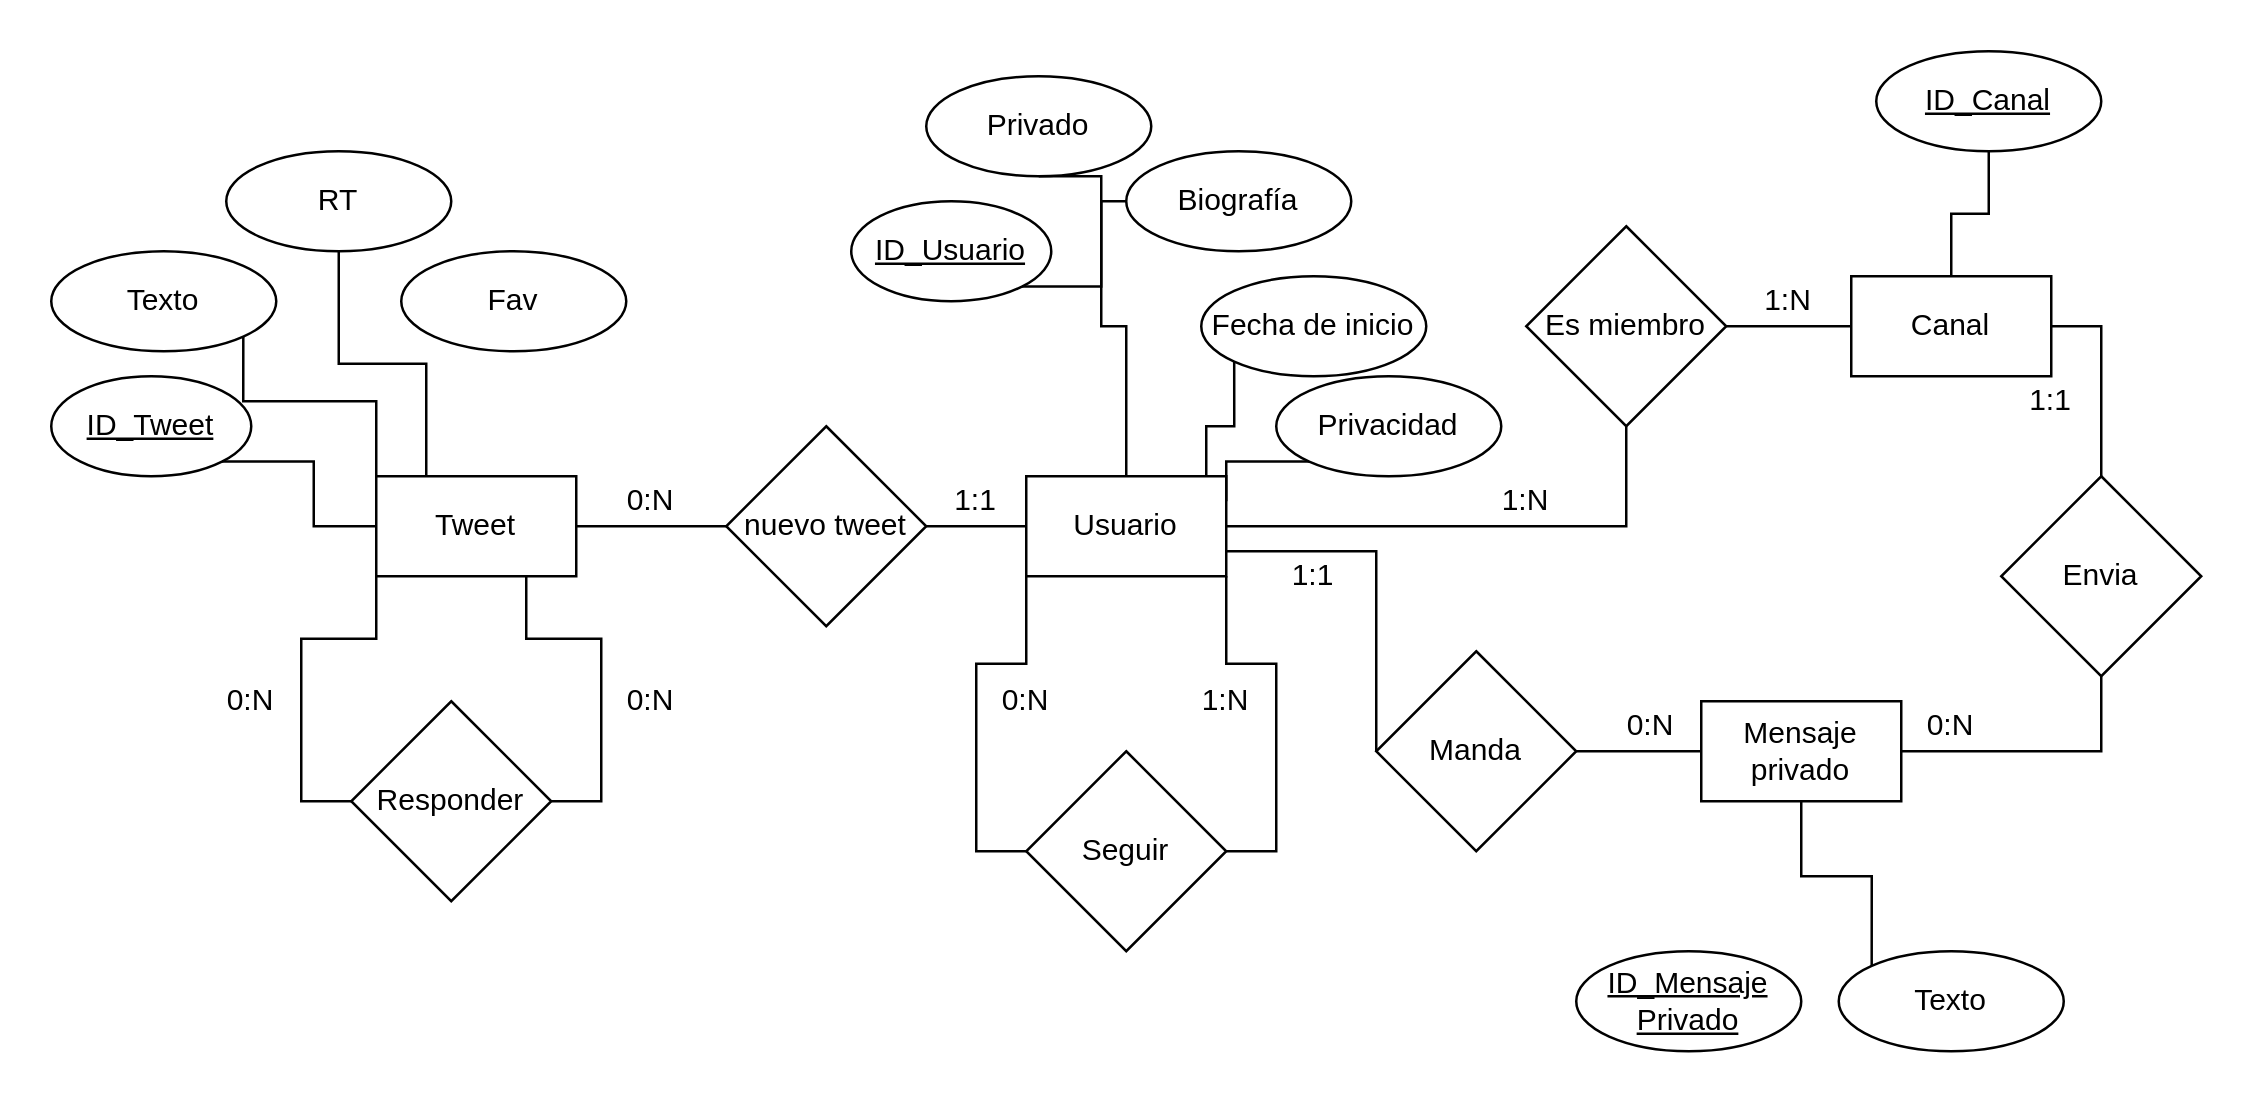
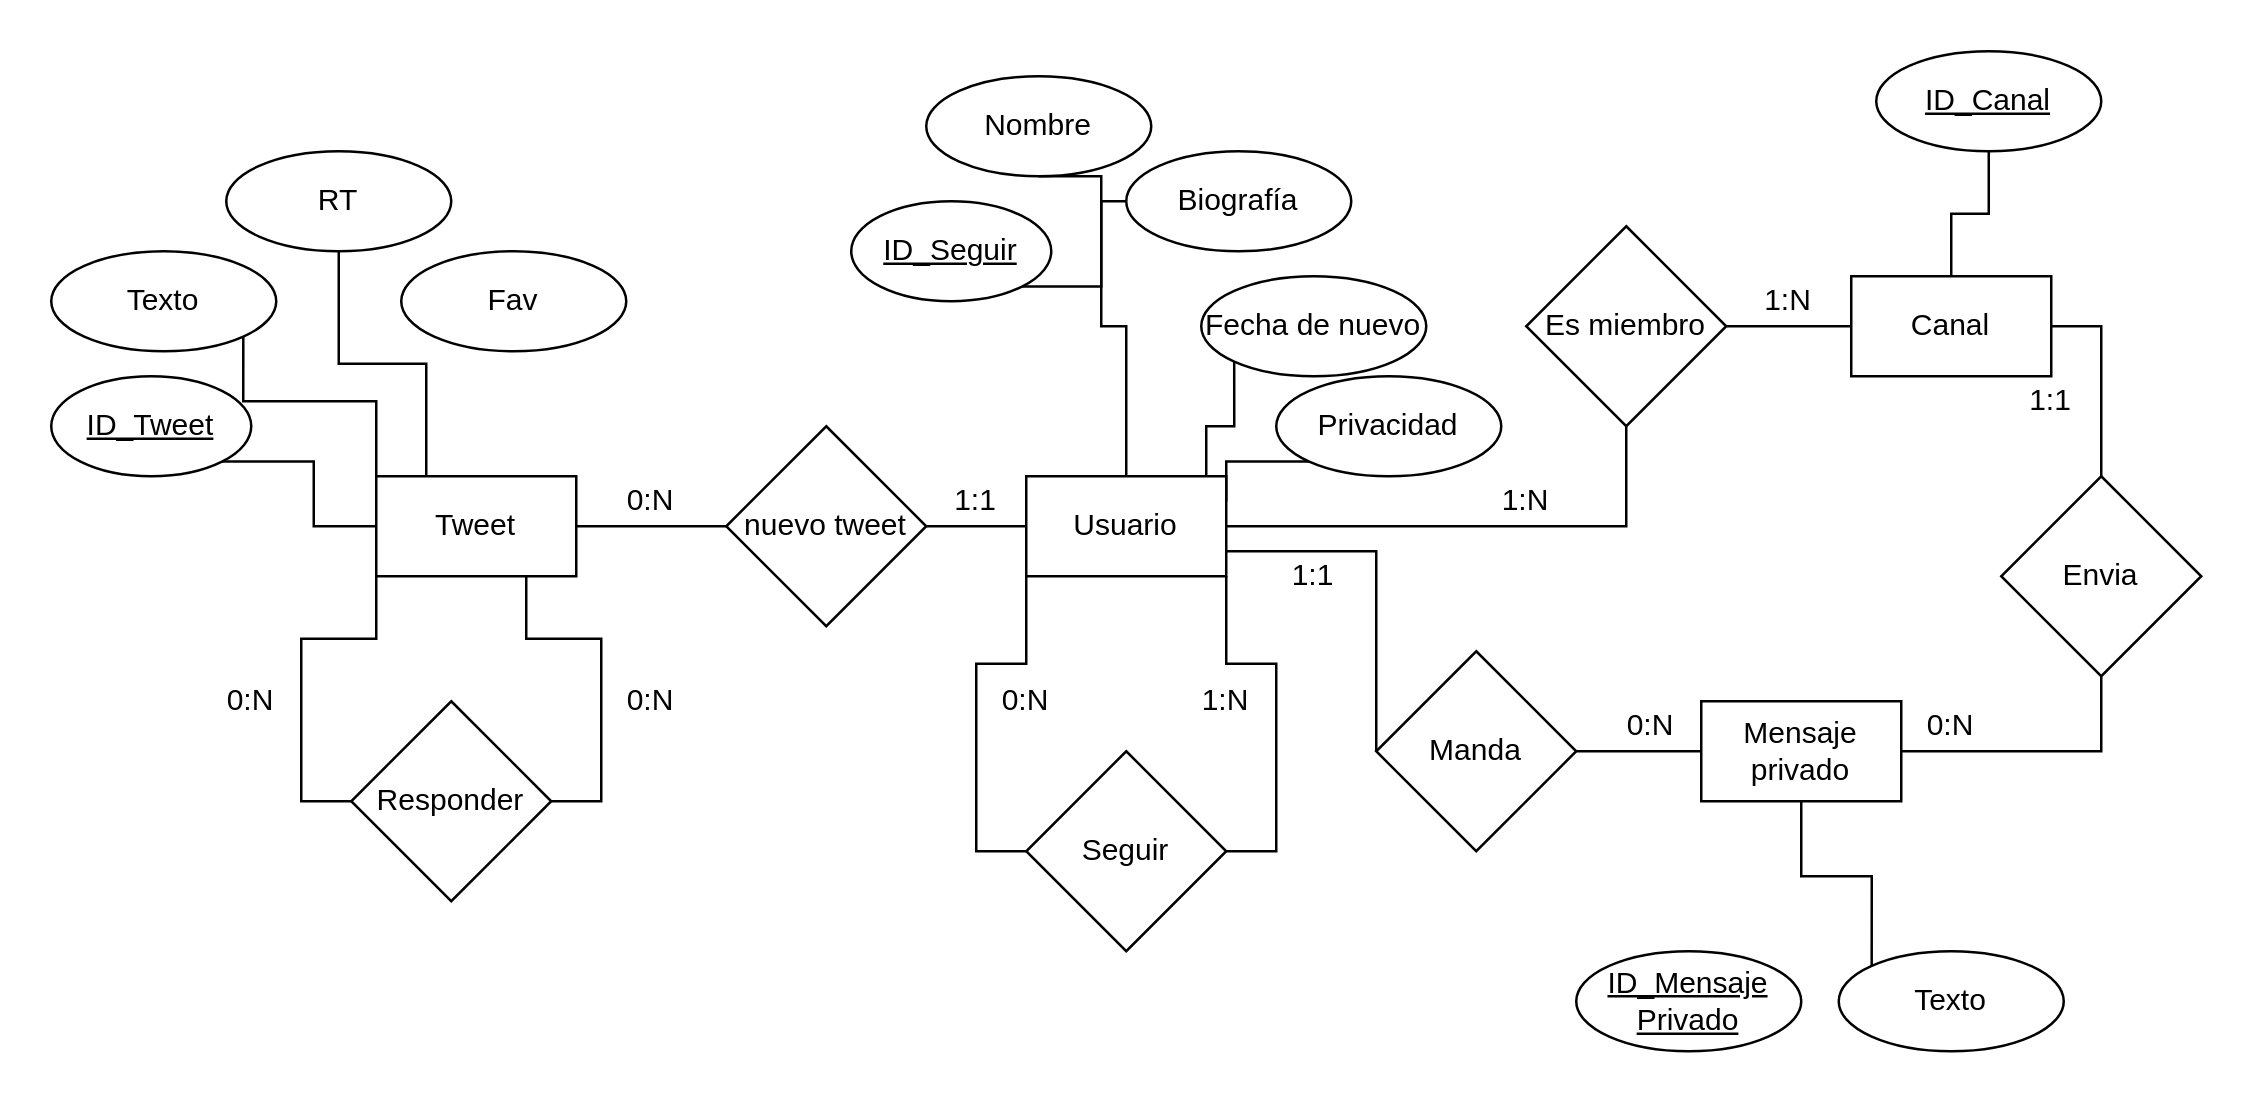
node "Privado": label "Privado" -> "Nombre"
node "ID_Usuario": label "ID_Usuario" -> "ID_Seguir"
node "Fecha de inicio": label "Fecha de inicio" -> "Fecha de nuevo"
